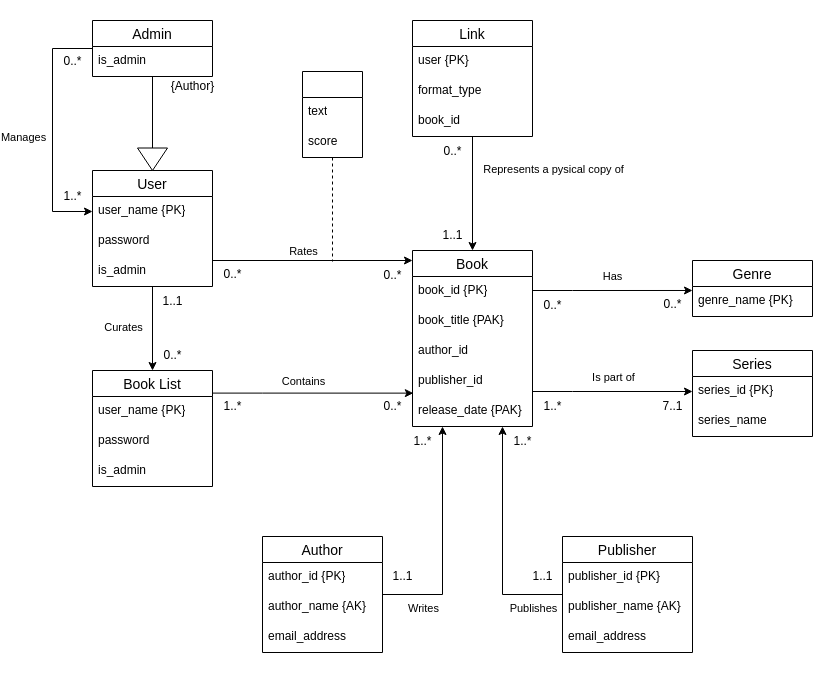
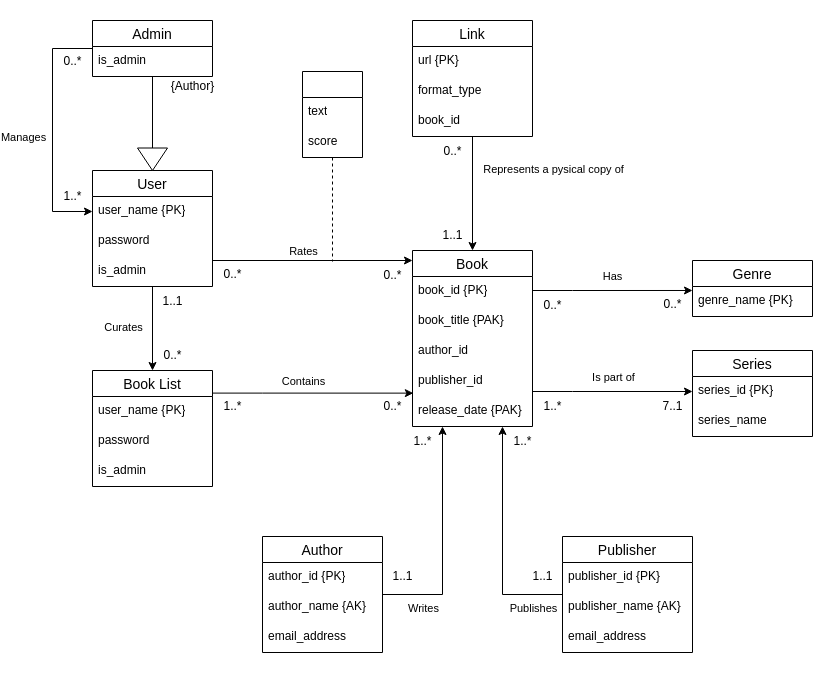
node "user {PK}": label "user {PK}" -> "url {PK}"
